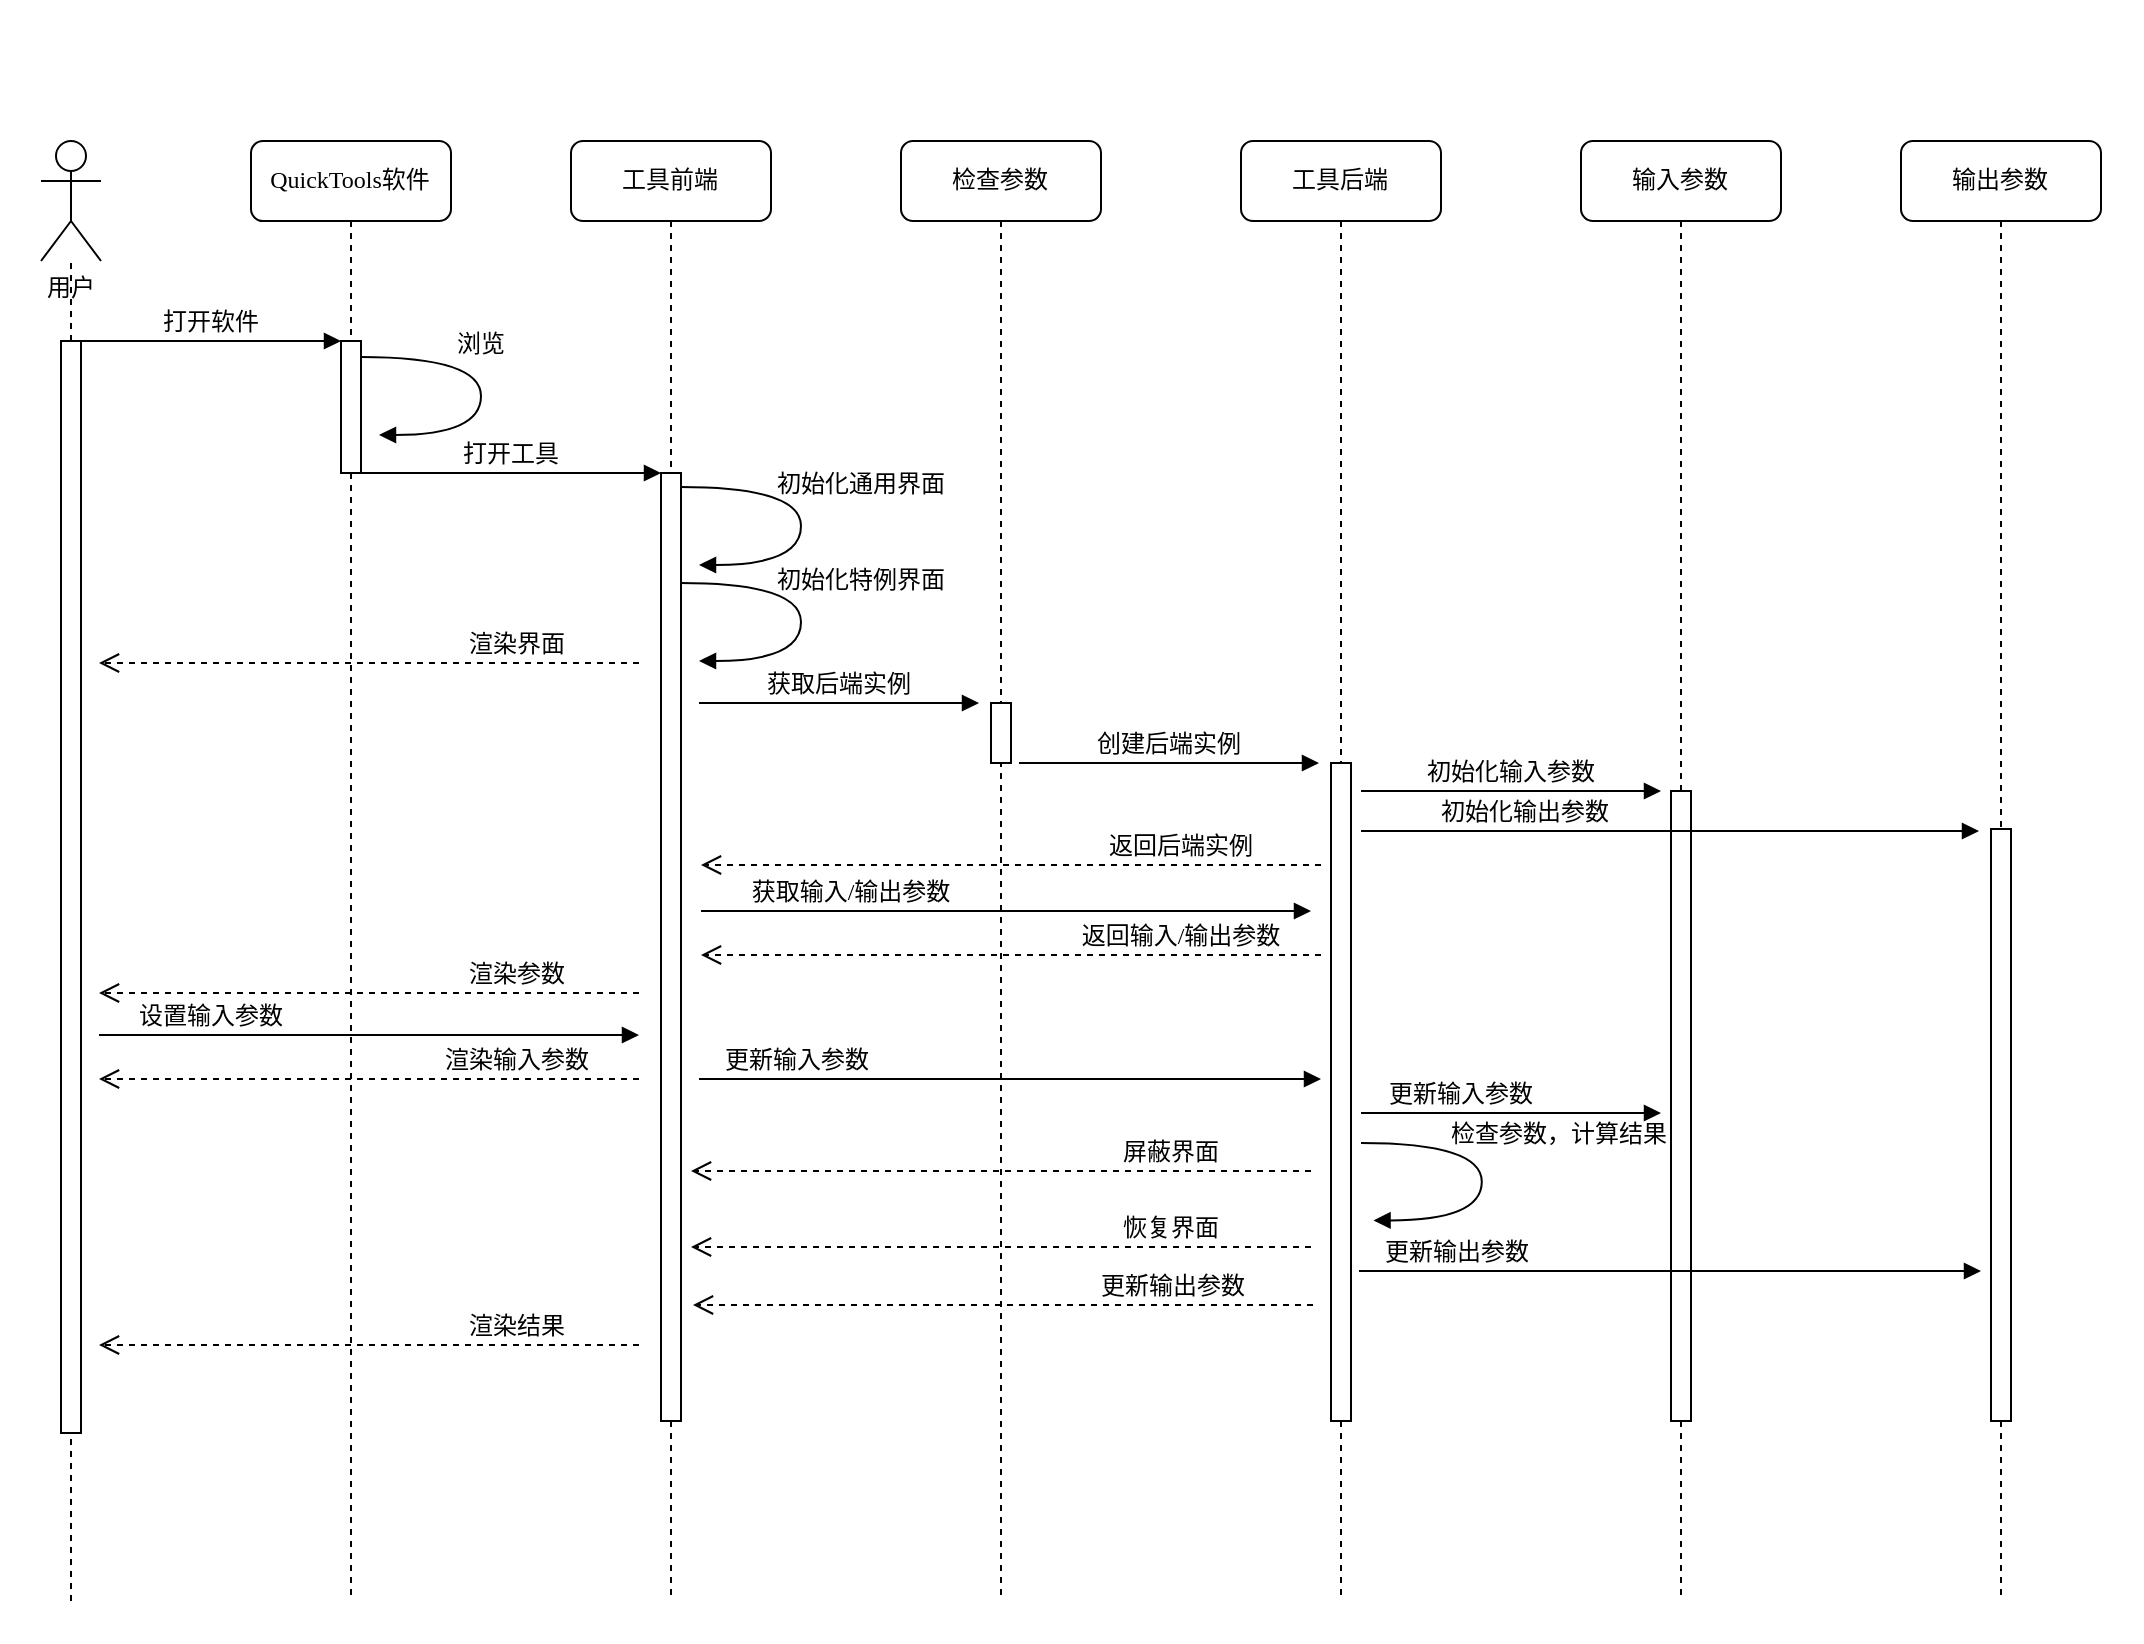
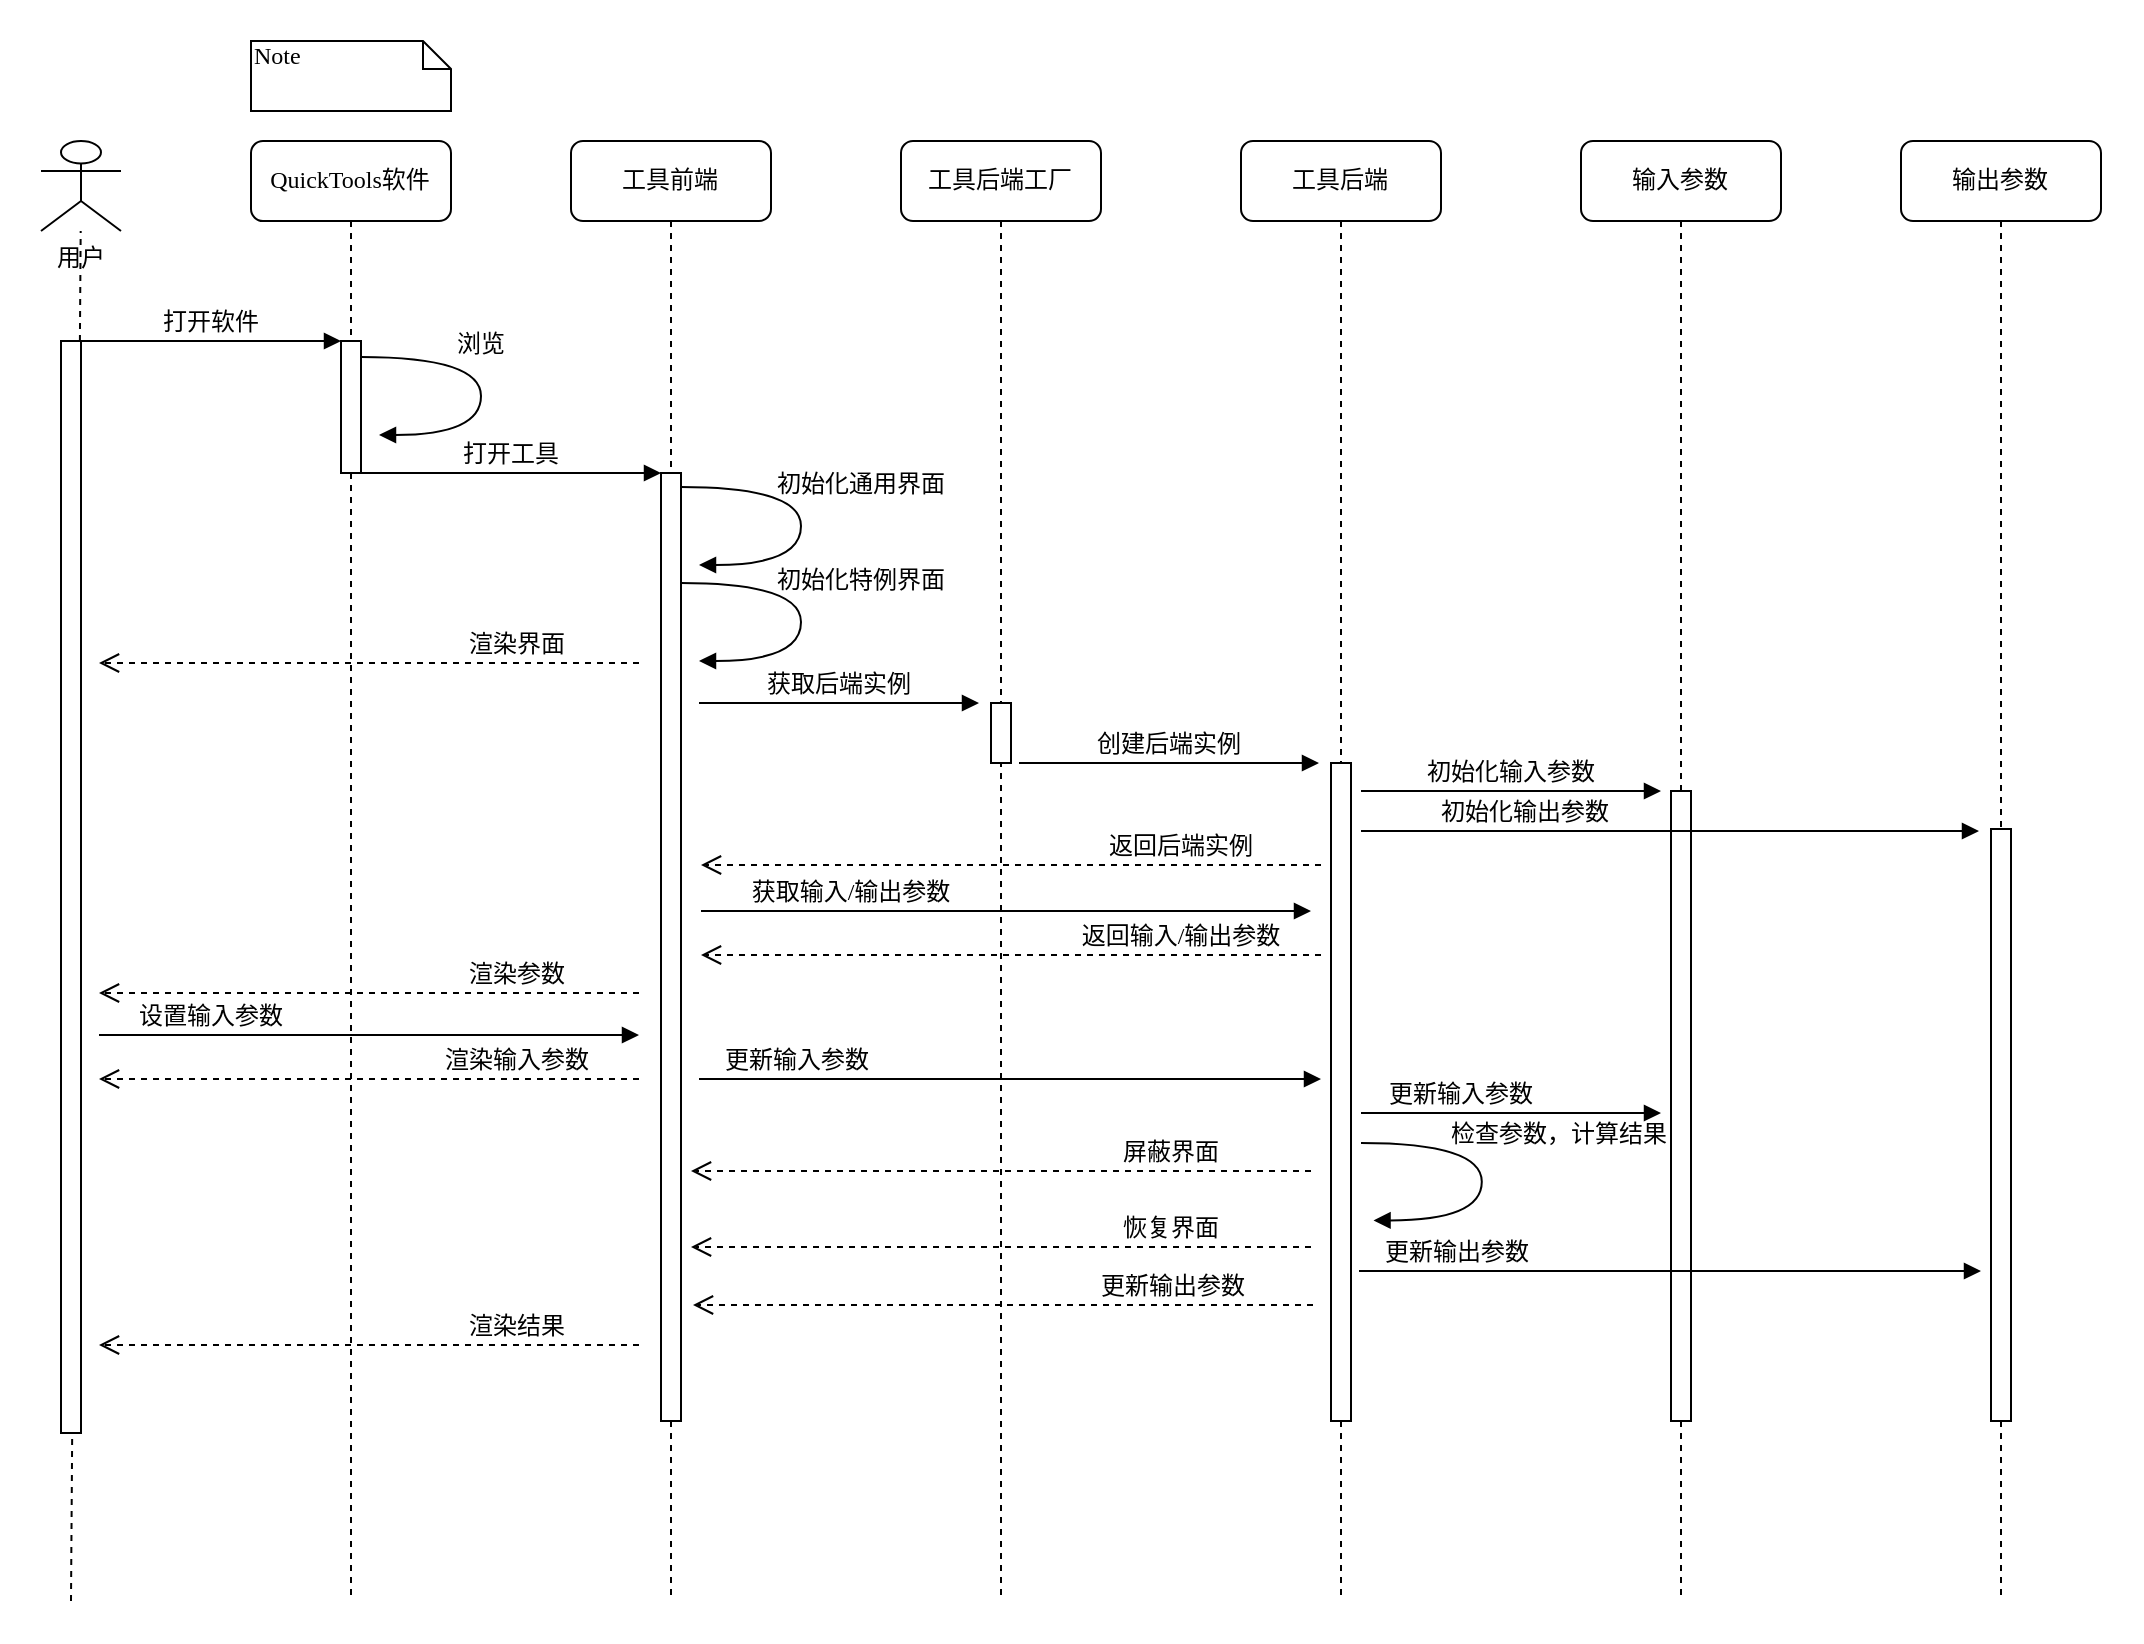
node "Note": added
node "检查参数": label "检查参数" -> "工具后端工厂"
node "用户": size 60x120 -> 80x90
